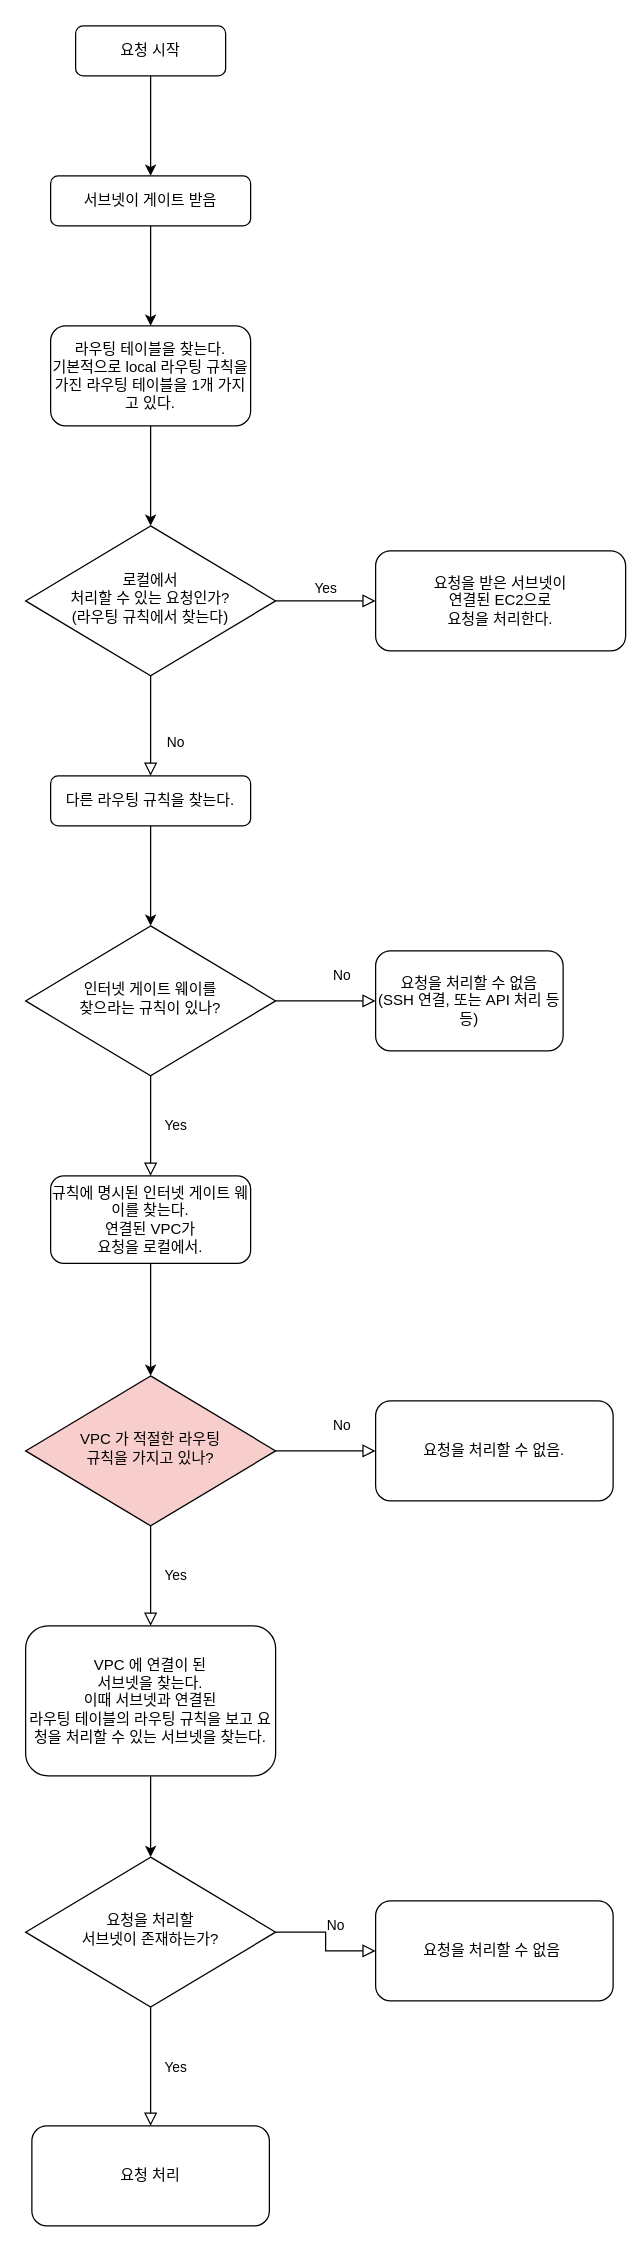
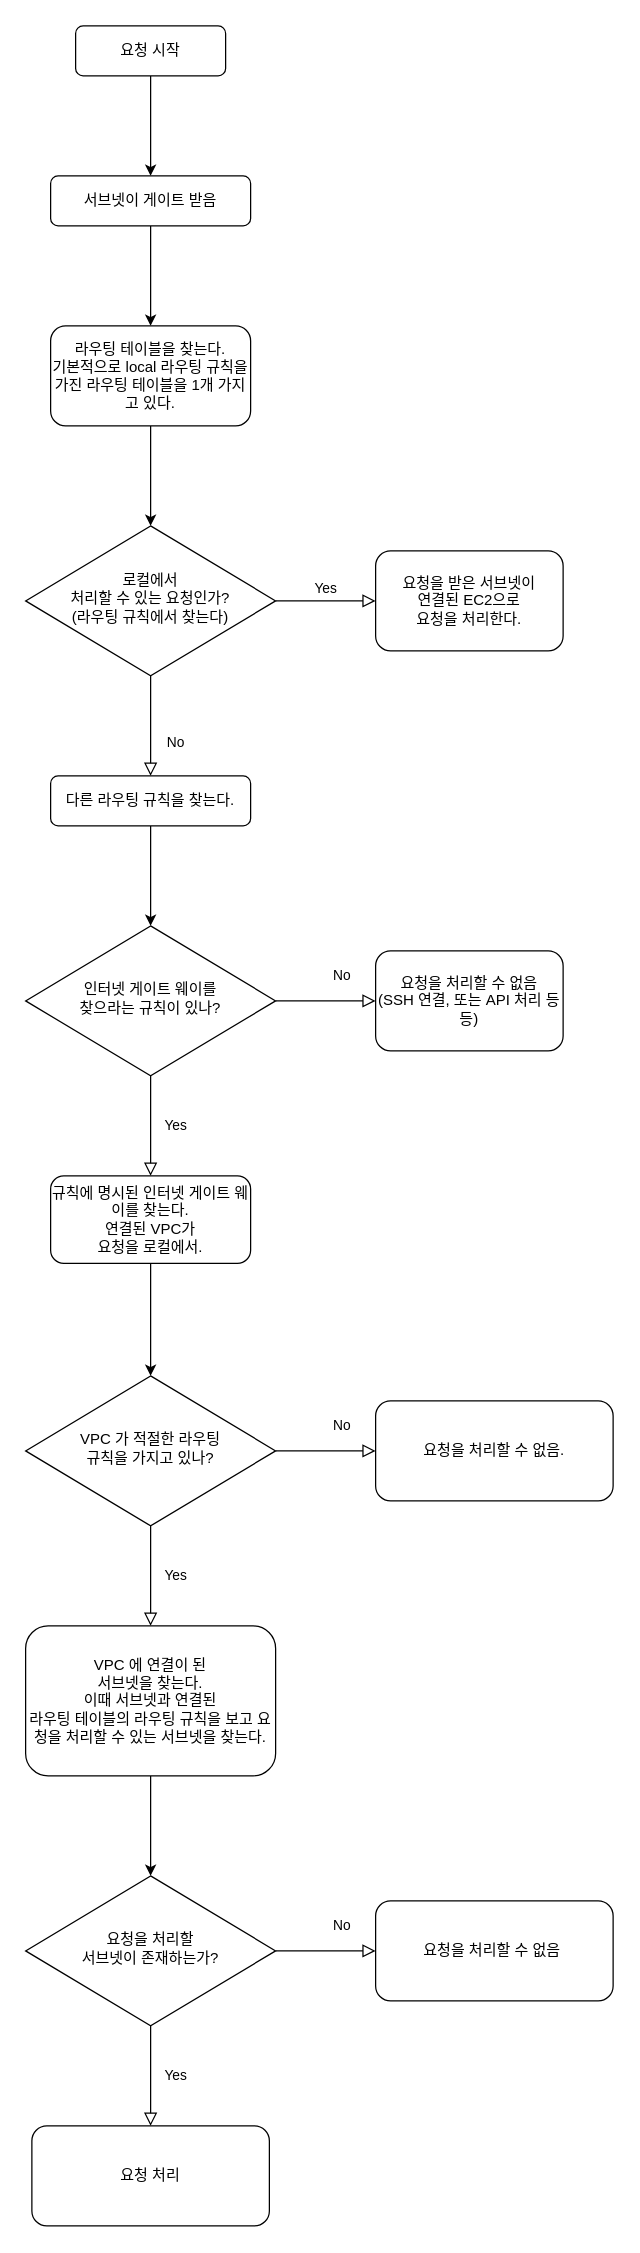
node "요청을 받은 서브넷이 연결된 EC2으로 요청을 처리한다.": size 250x100 -> 188x100
node "VPC 가 적절한 라우팅 규칙을 가지고 있나?": fillcolor #f8cecc -> #ffffff
node "요청을 처리할 서브넷이 존재하는가?": moved (151, 1932) -> (151, 1951)
